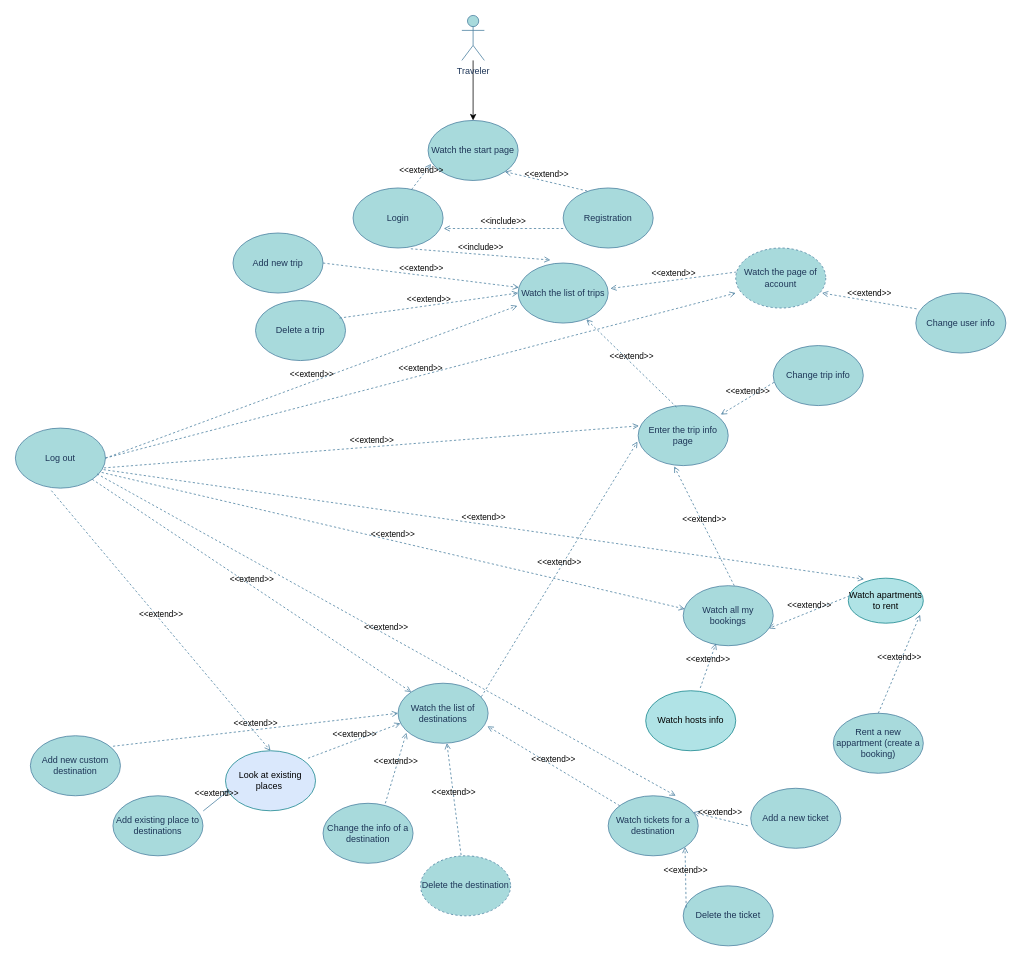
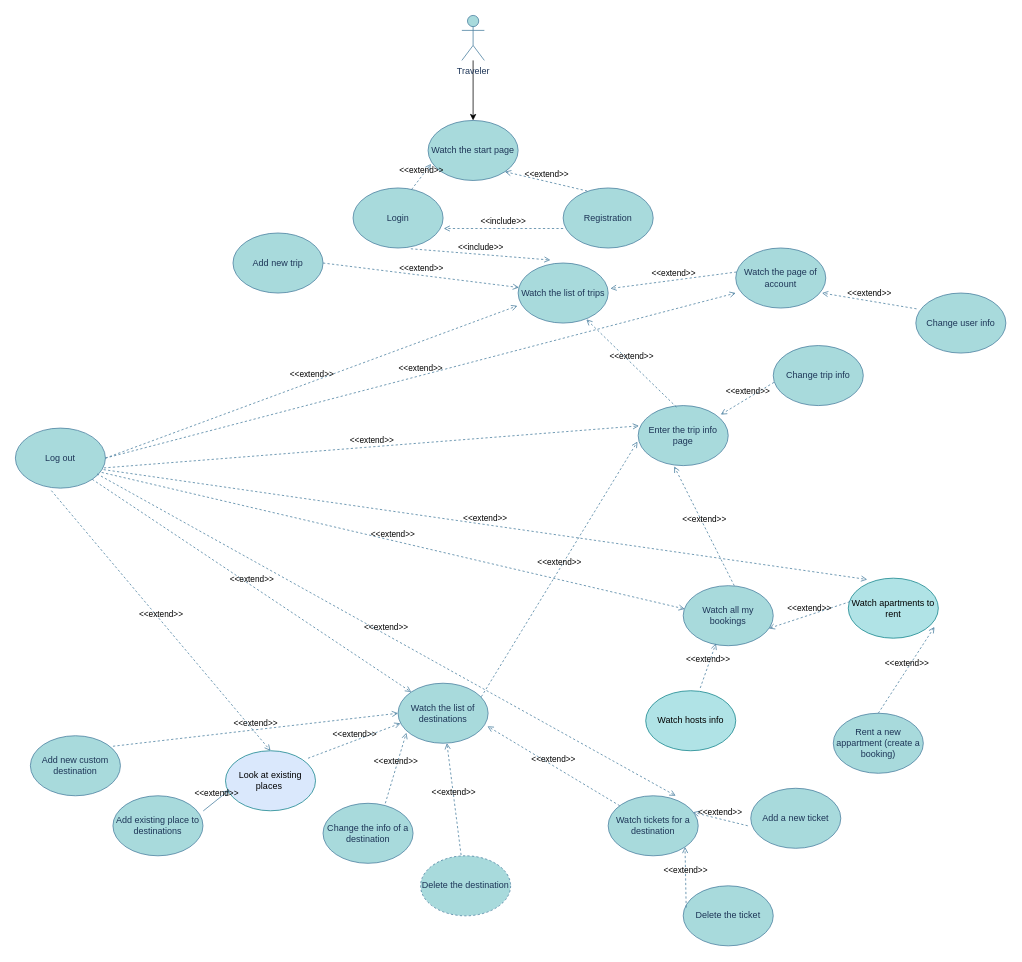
node "Watch the page of account": style dashed -> solid
edge "Delete a trip" -> "Watch the list of trips": removed, label "<<extend>>"
node "Delete a trip": removed
node "Watch apartments to rent": size 75x45 -> 90x60
